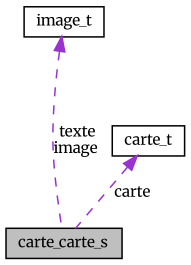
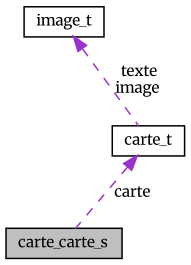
edge "carte_carte_s" -> "image_t": now "carte_t" -> "image_t"
